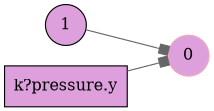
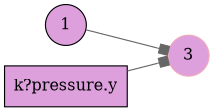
node "0": label "0" -> "3"
